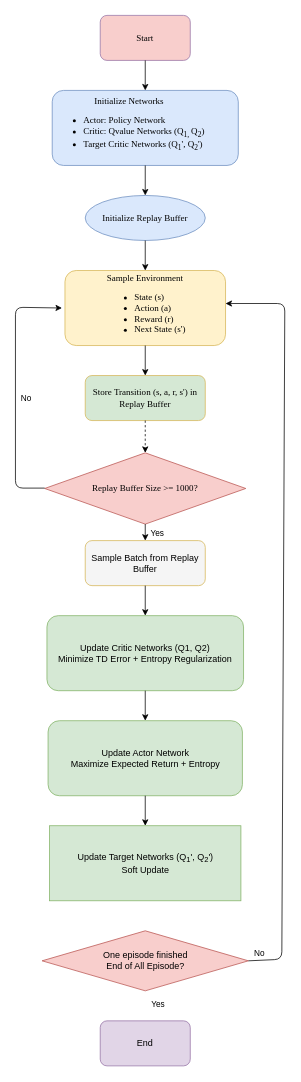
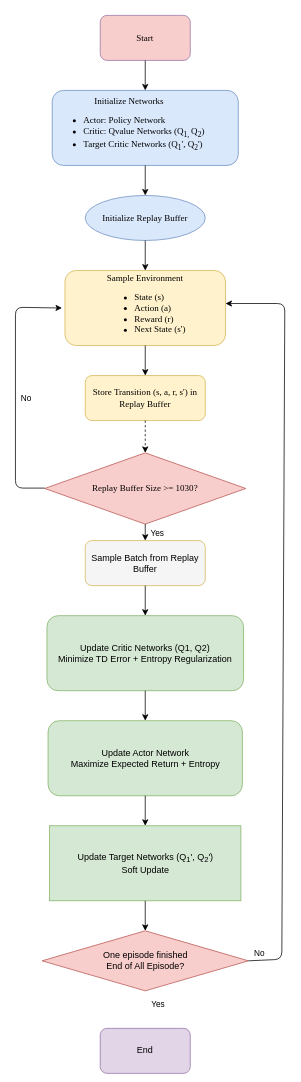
node "Store Transition (s, a, r, s') in Replay Buffer": fillcolor #d5e8d4 -> #fff2cc
node "Replay Buffer Size >= 1000?": label "Replay Buffer Size >= 1000?" -> "Replay Buffer Size >= 1030?"
edge "Update Target Networks (Q1', Q2') Soft Update" -> "One episode finished End of All Episode?": added
node "End": moved (145, 1043) -> (145, 1050)
